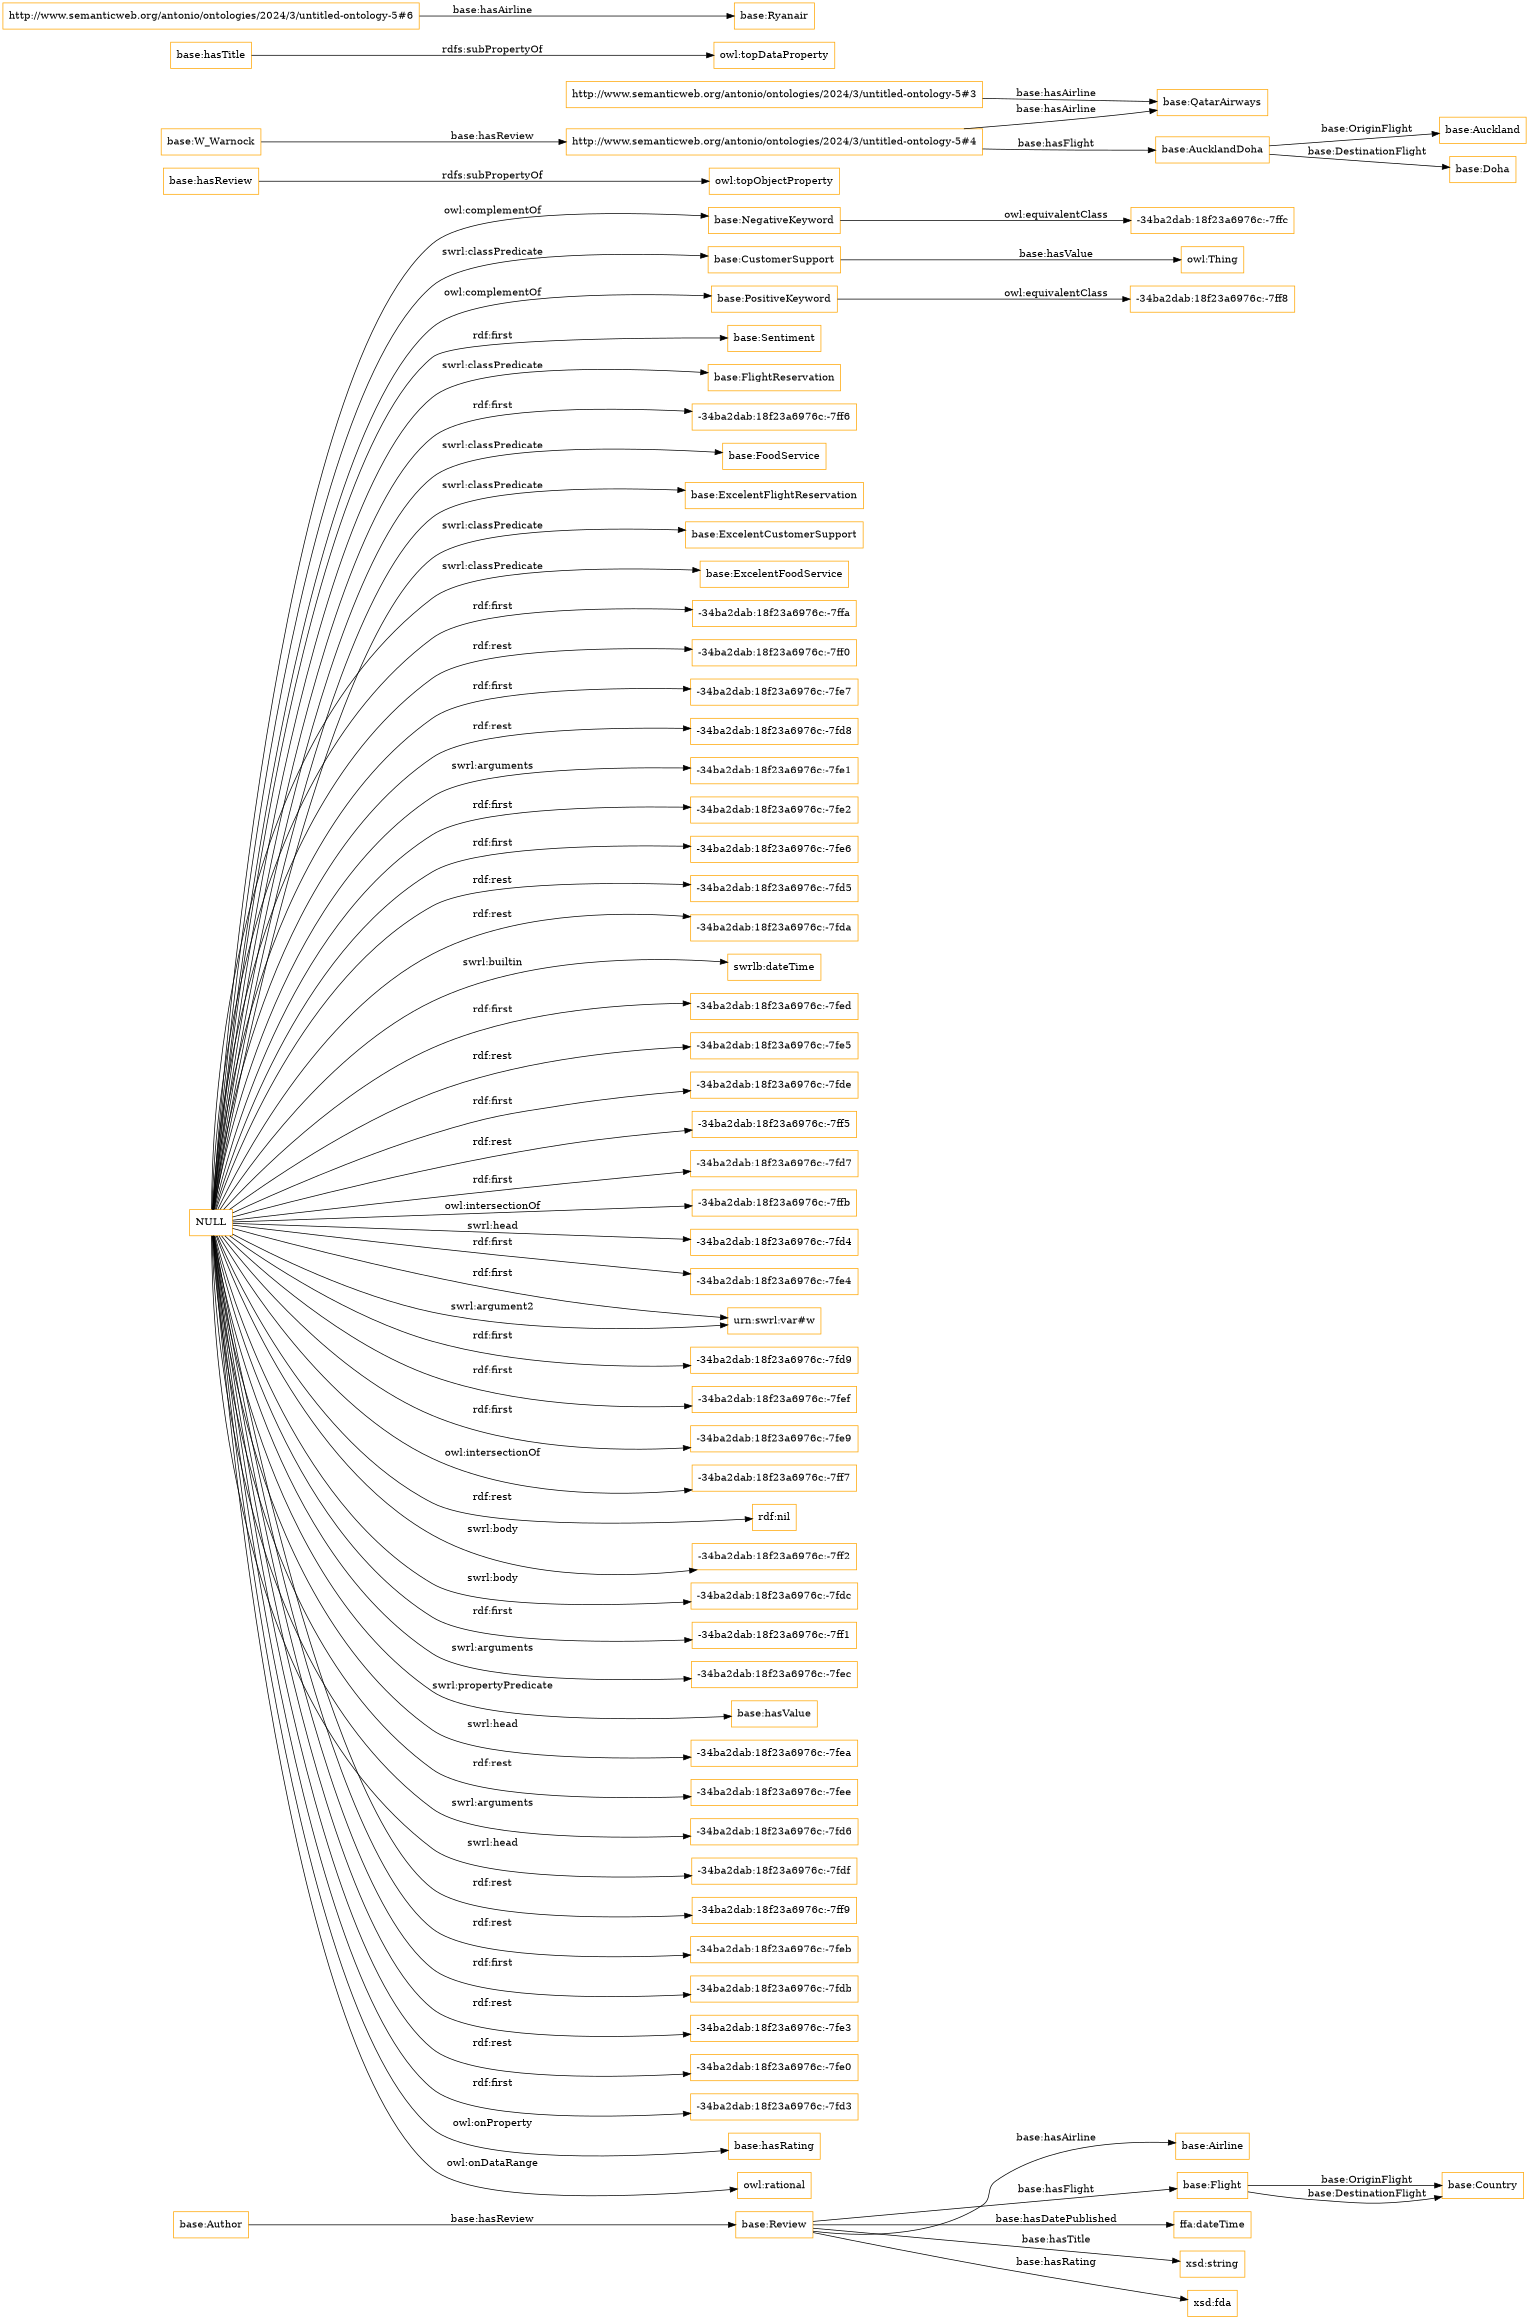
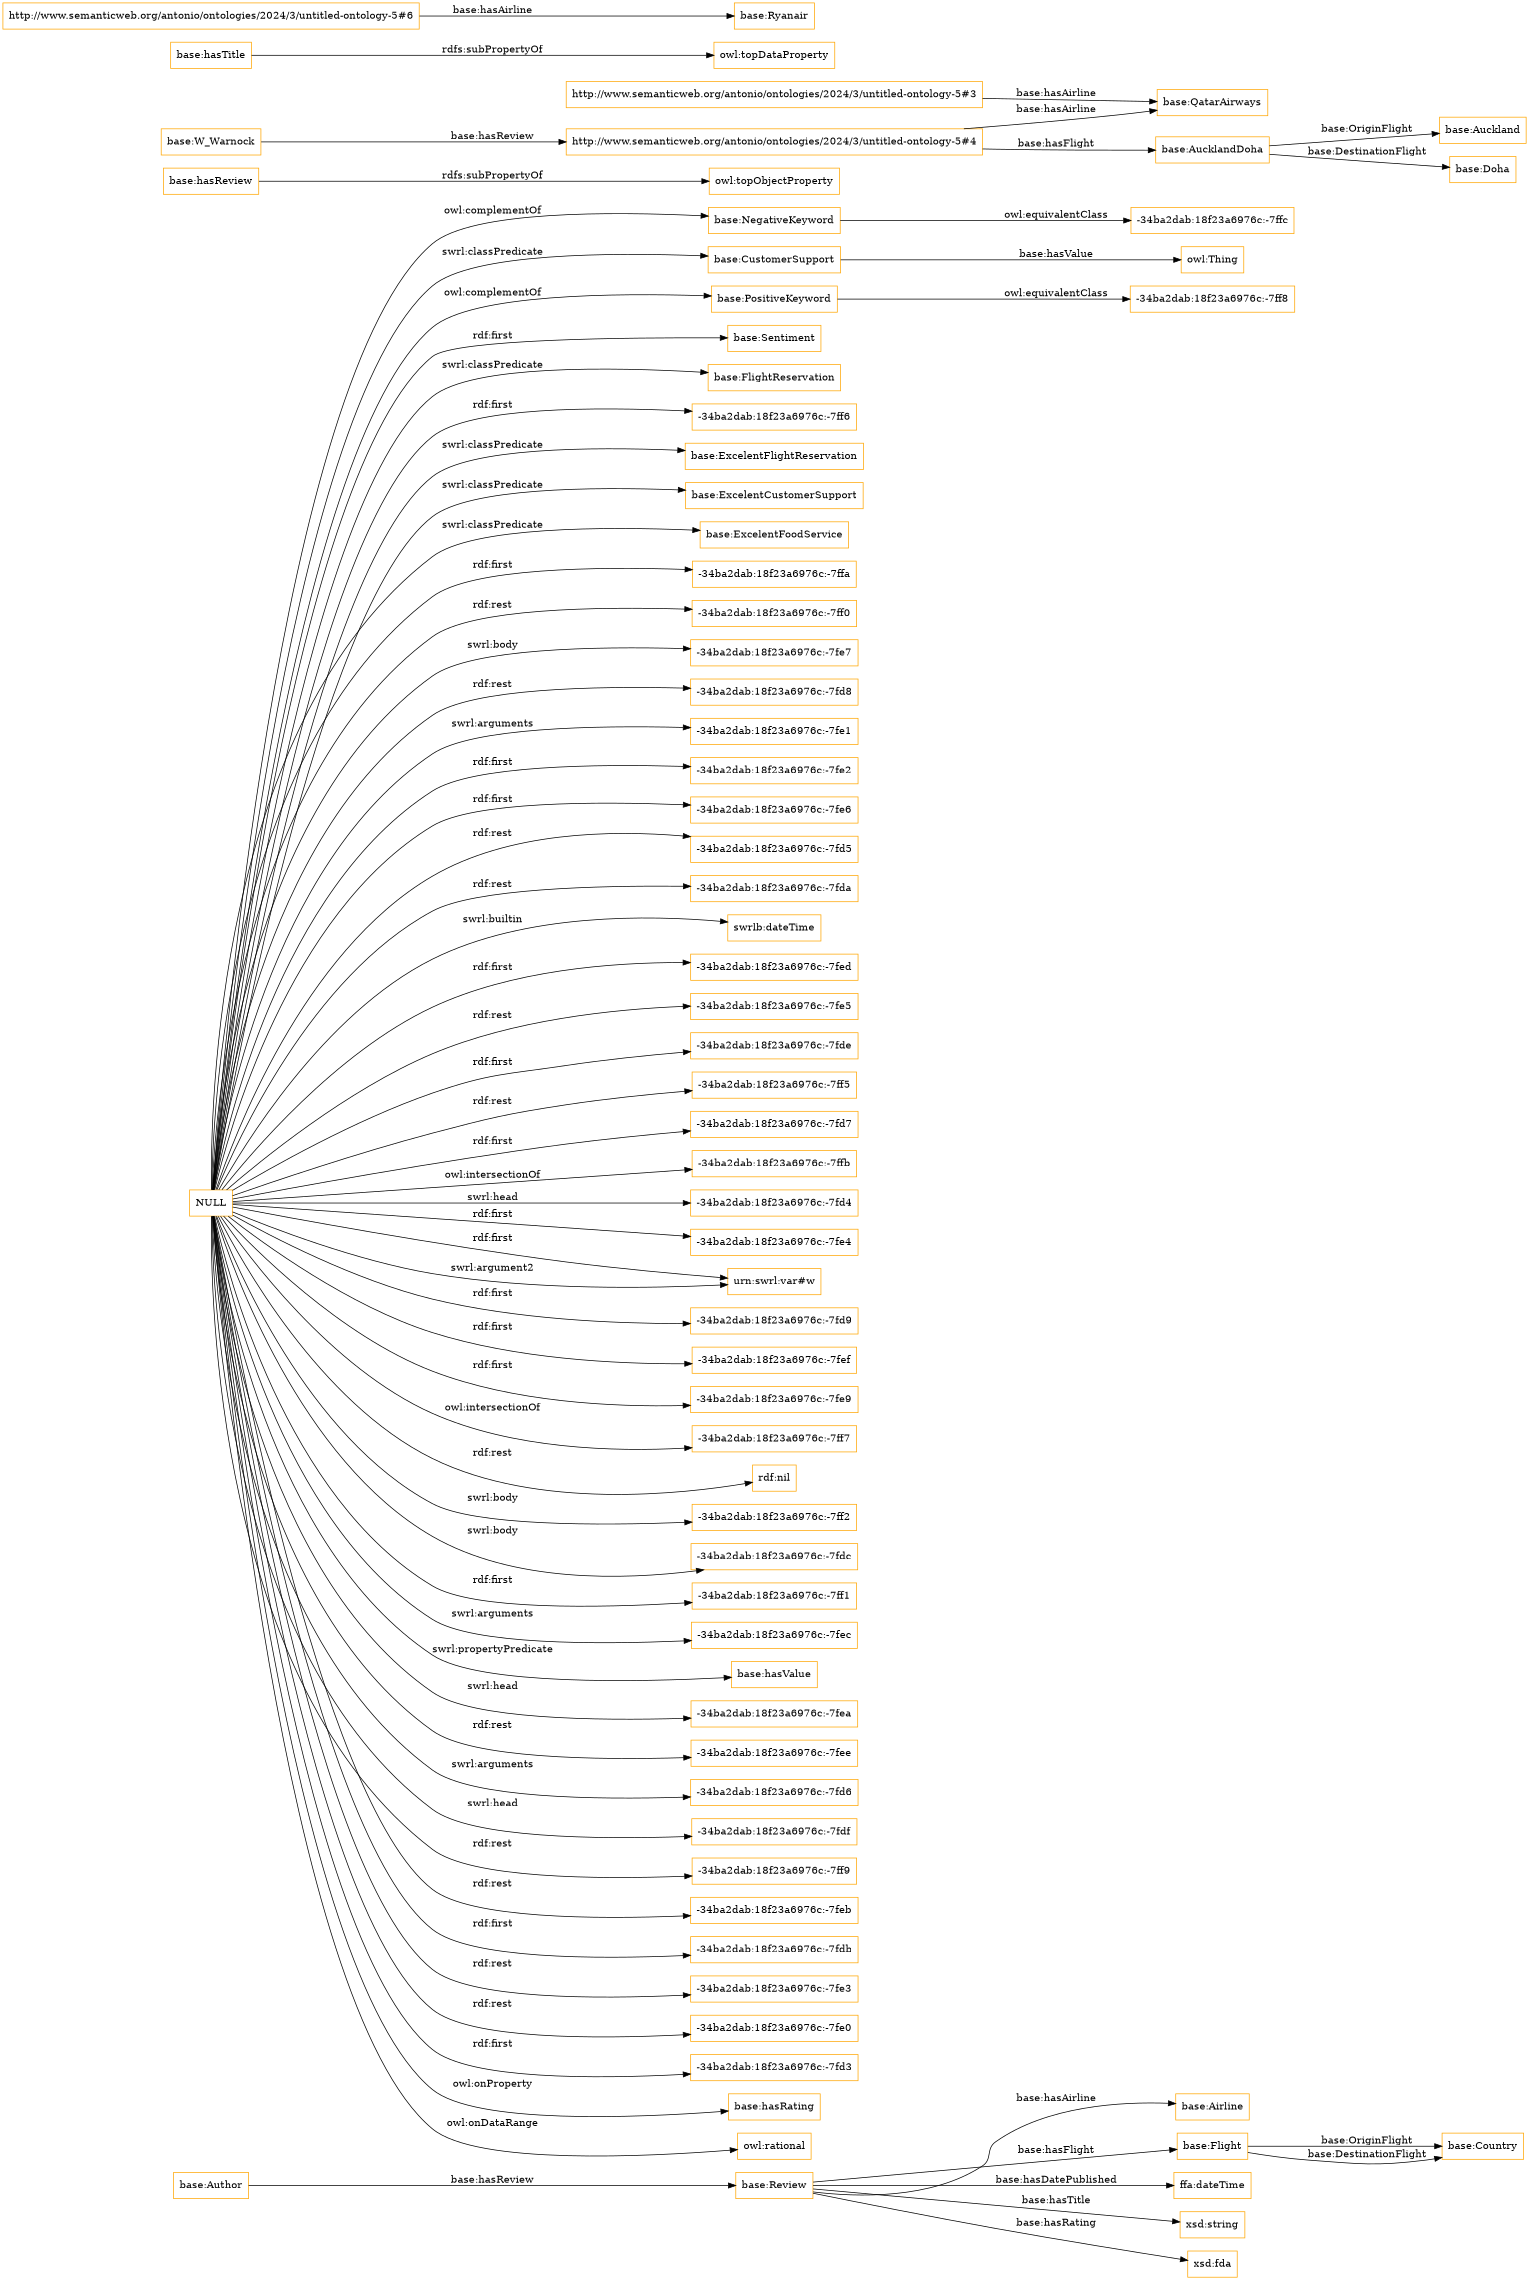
node "base:FoodService": removed
edge "NULL" -> "-34ba2dab:18f23a6976c:-7fe7": label "rdf:first" -> "swrl:body"
